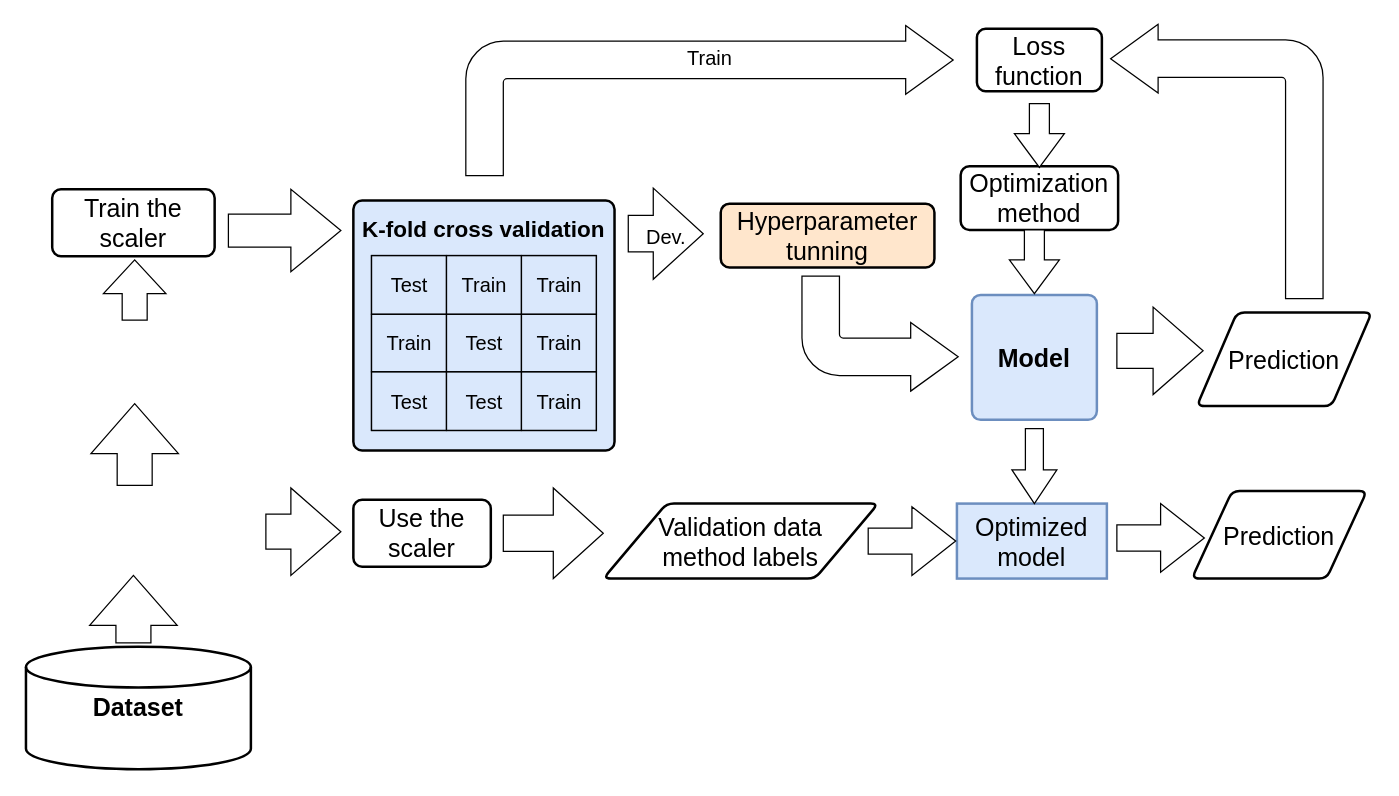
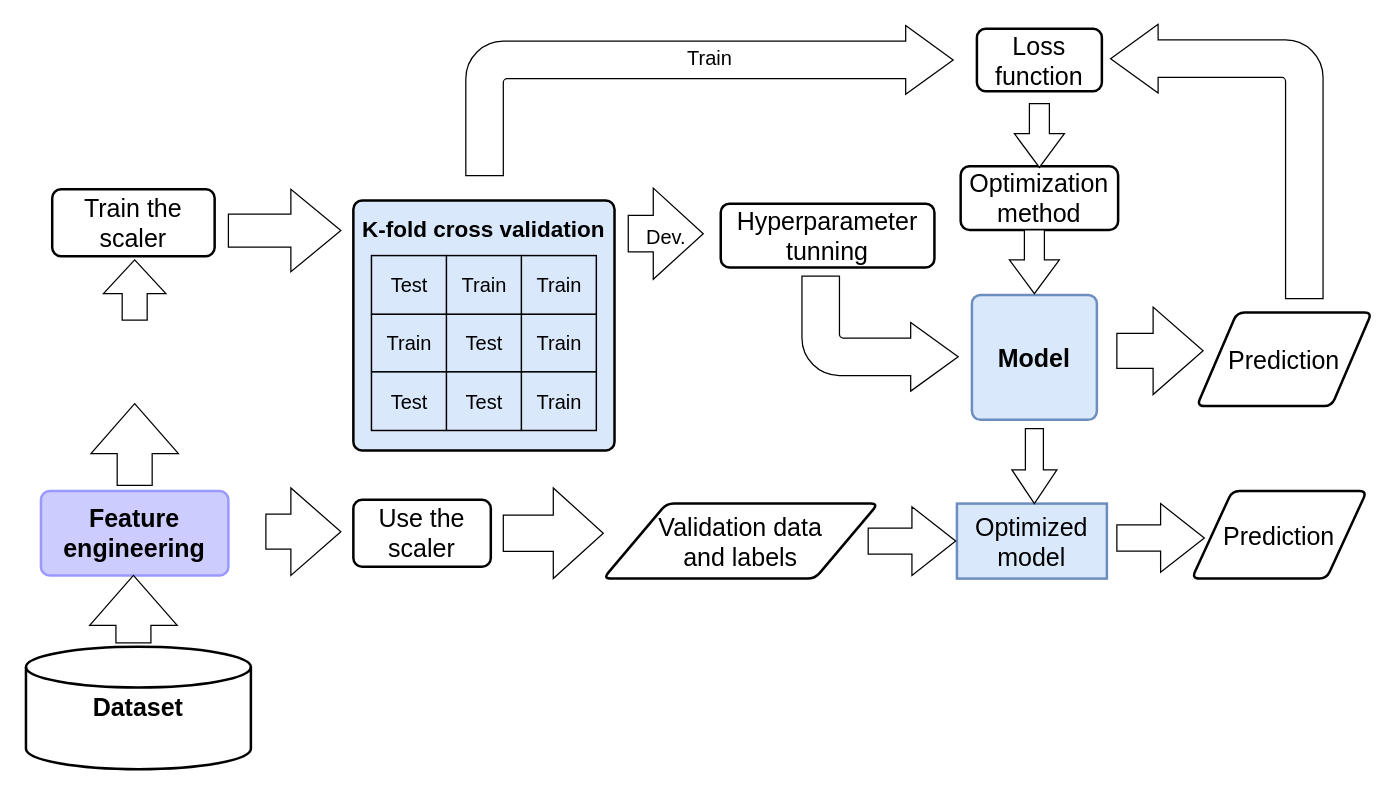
node "Hyperparameter tunning": fillcolor #ffe6cc -> #ffffff
node "Feature engineering": added
node "Validation data method labels": label "Validation data method labels" -> "Validation data and labels"
